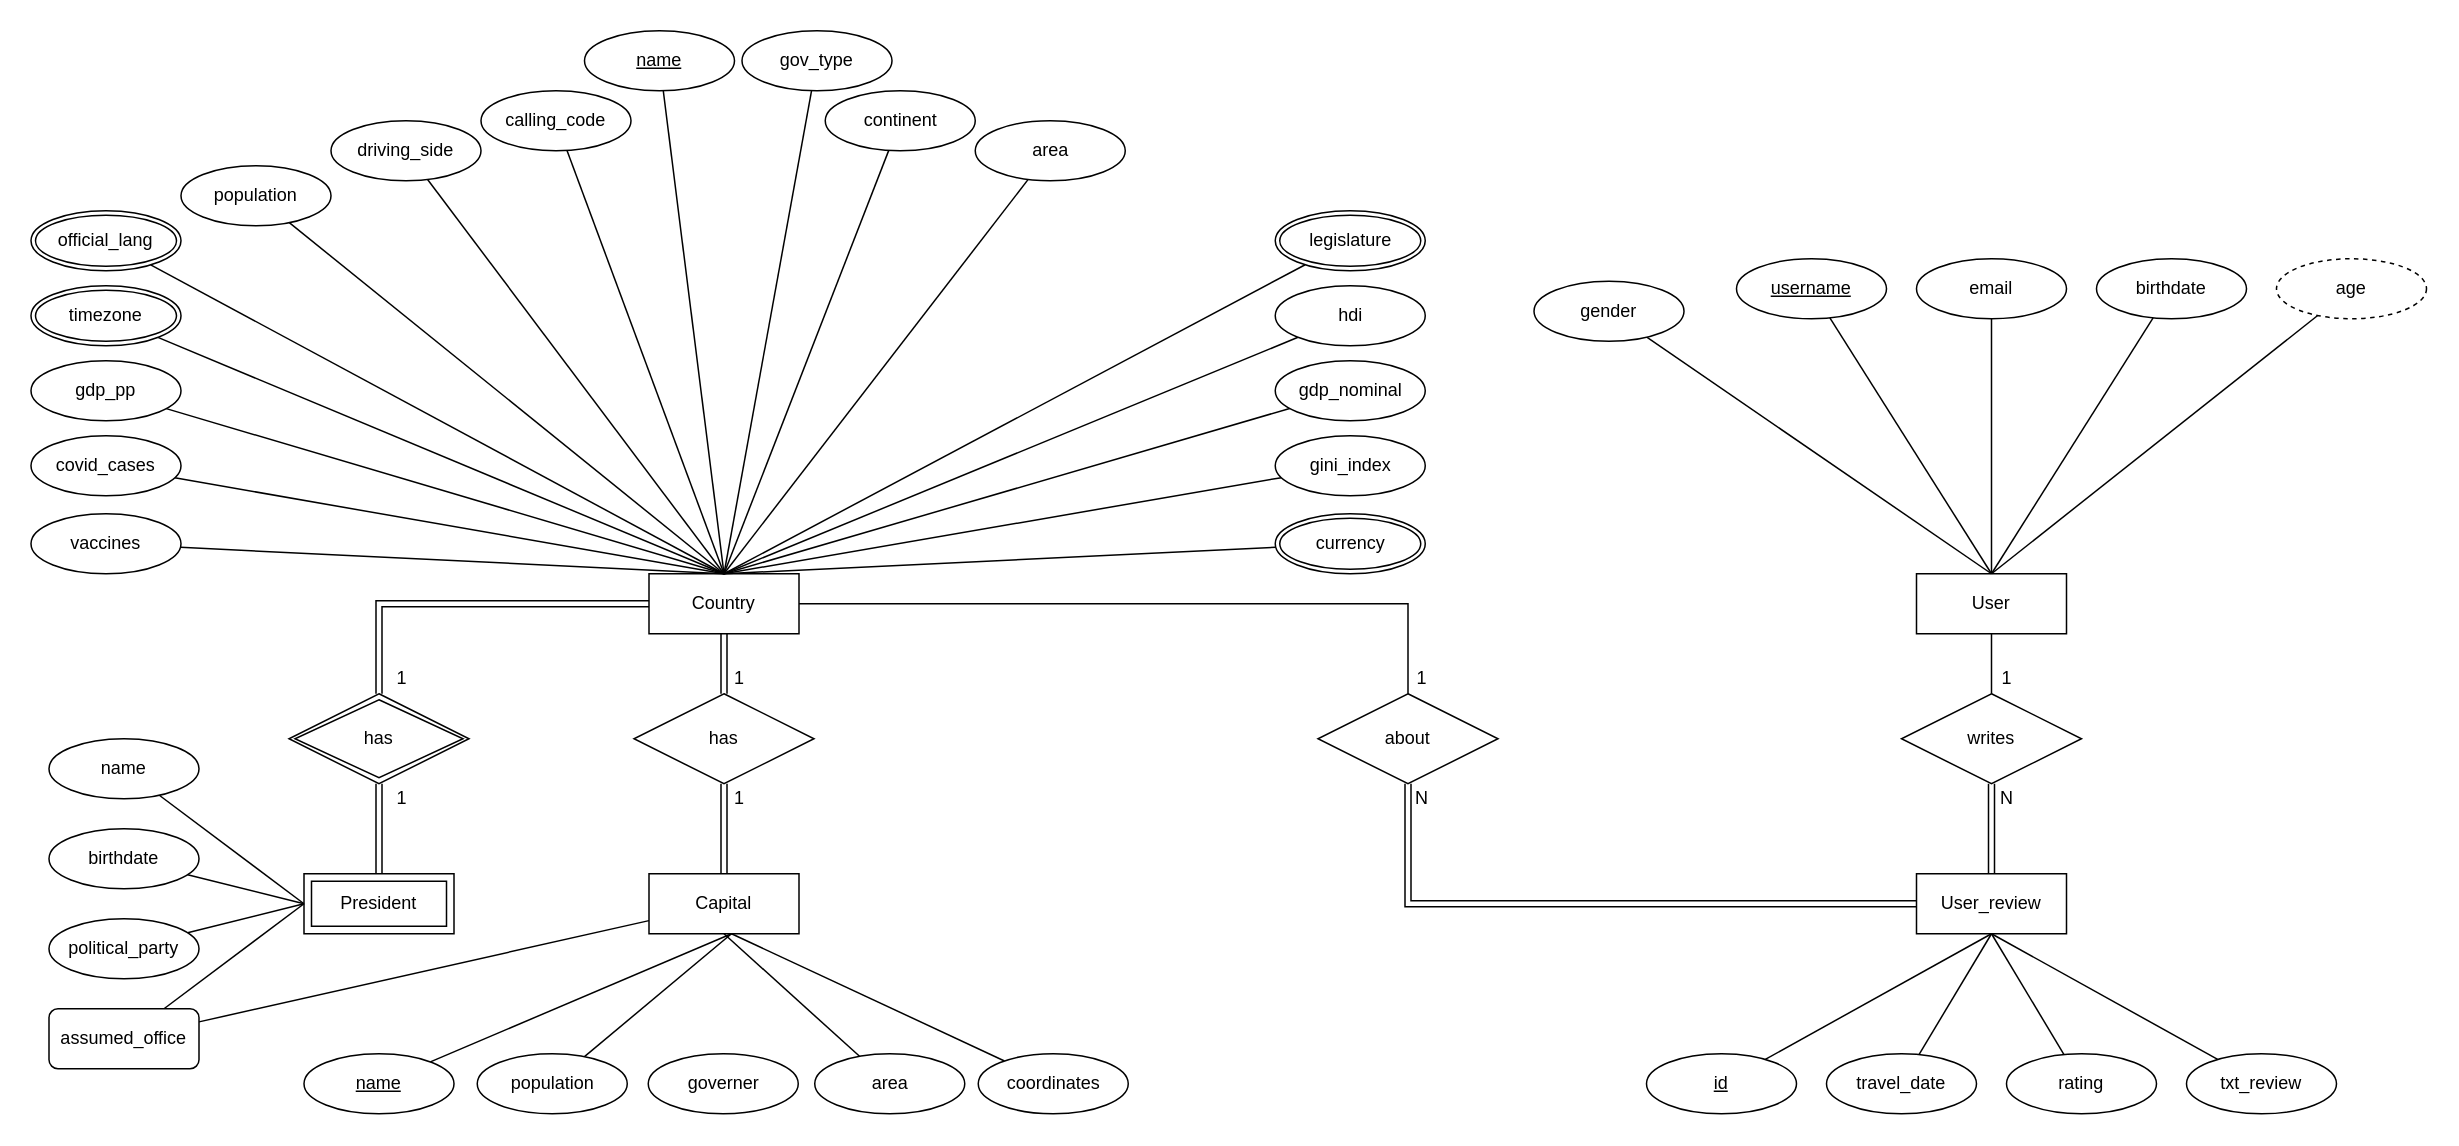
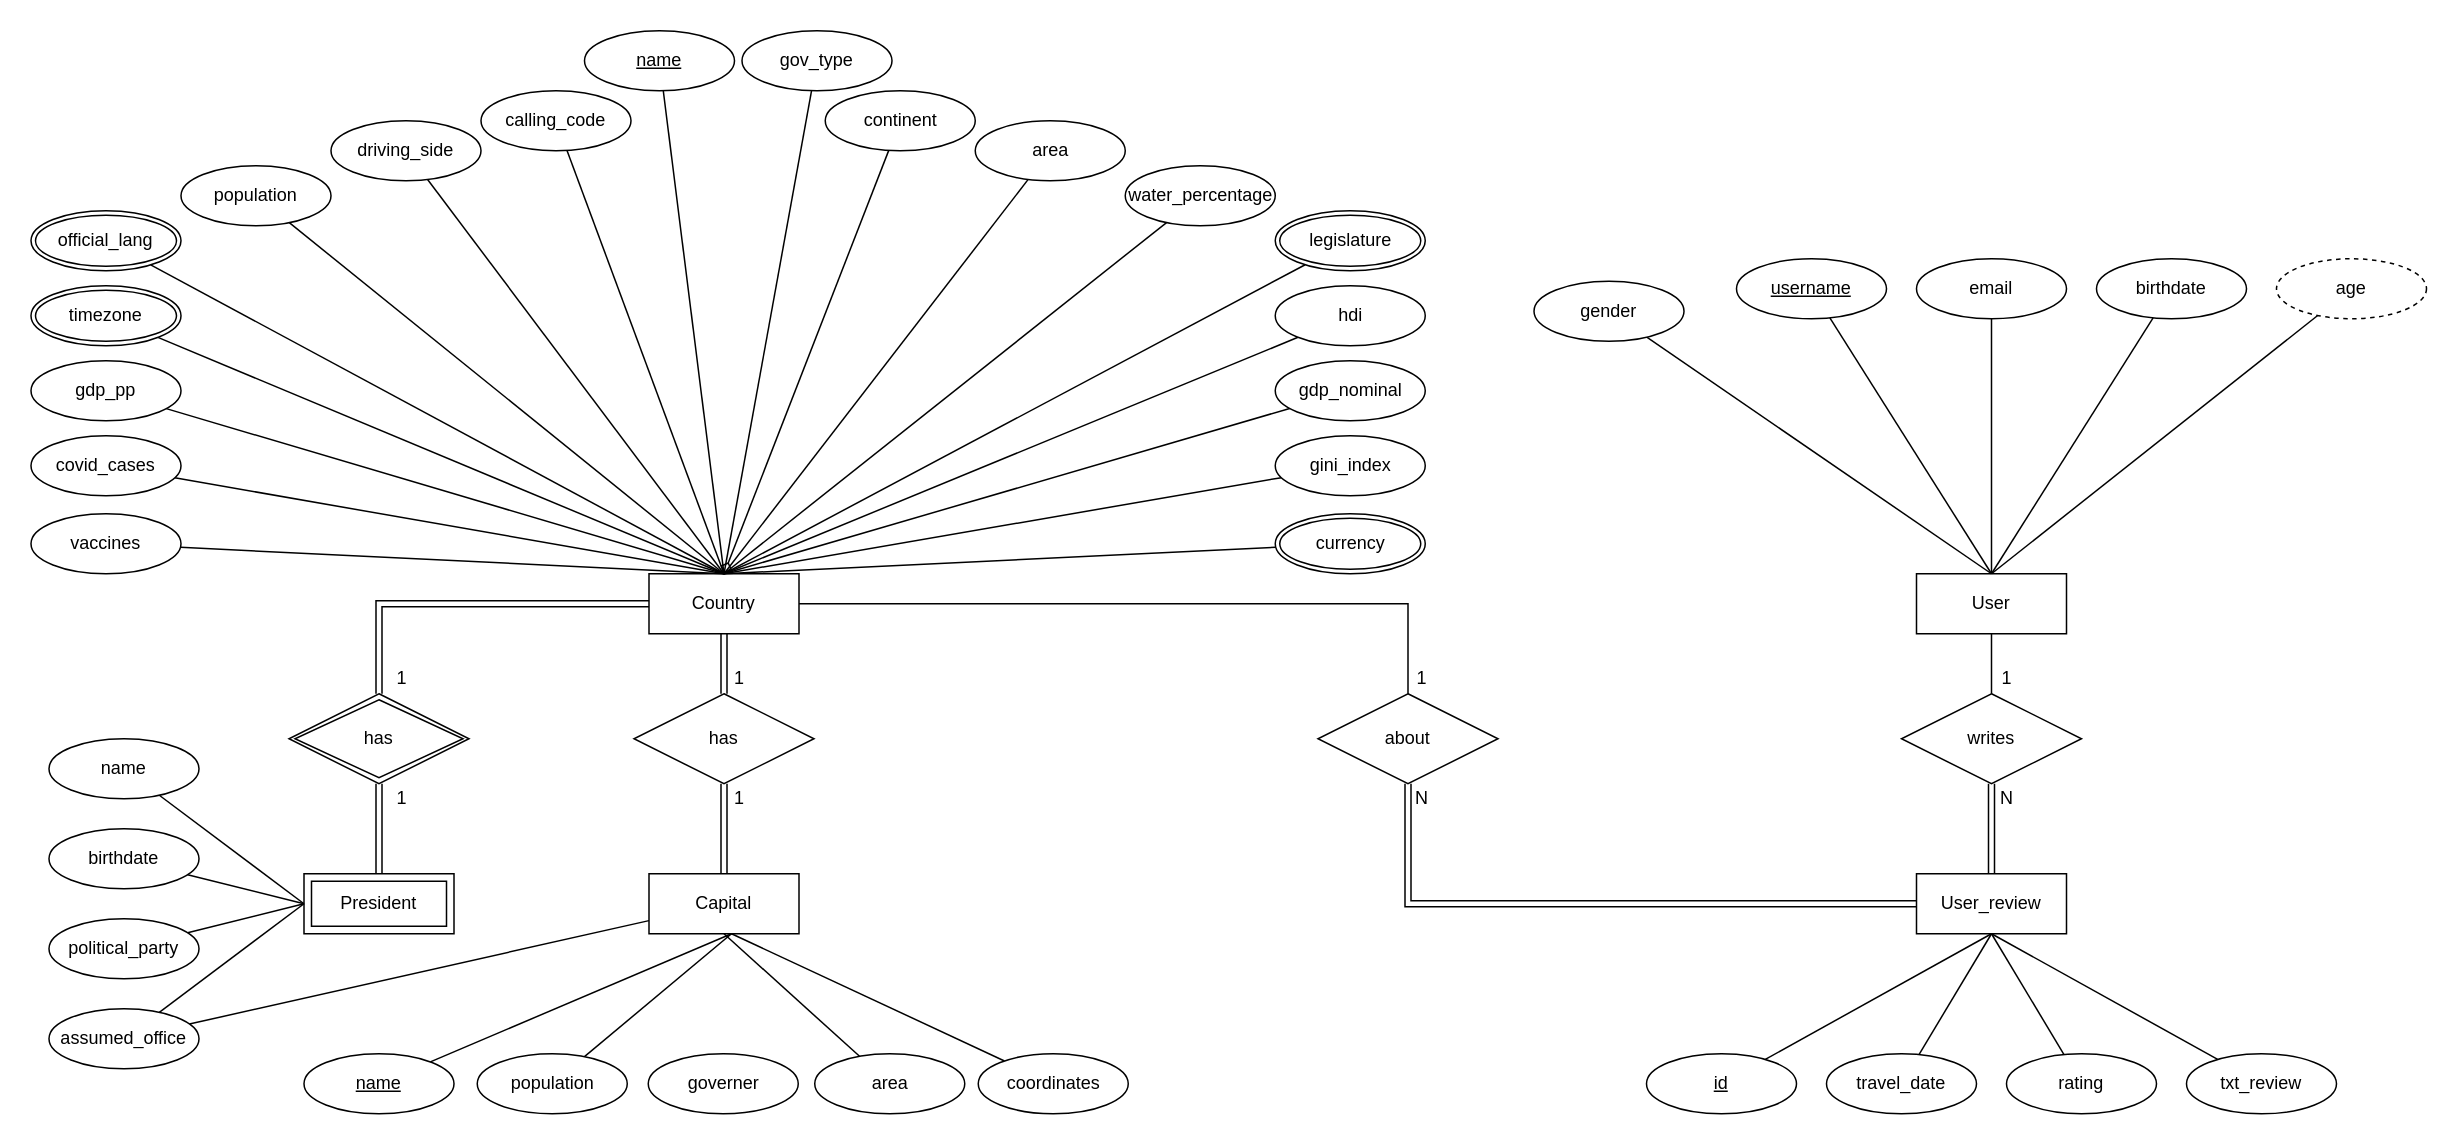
node "water_percentage": added
edge "water_percentage" -- "Country": added
edge "continent" -- "Country": arrowhead none -> diamond
node "assumed_office": shape rounded rectangle -> ellipse
